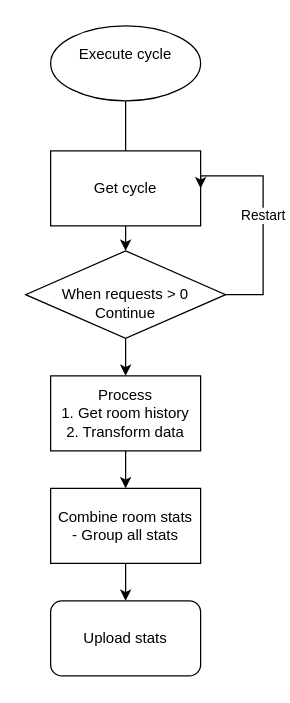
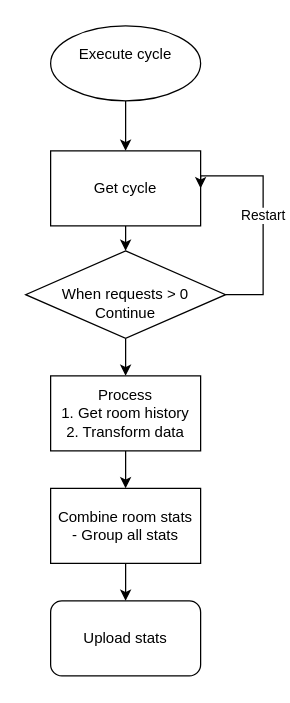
edge "Execute cycle" -- "Get cycle": arrowhead none -> classic
